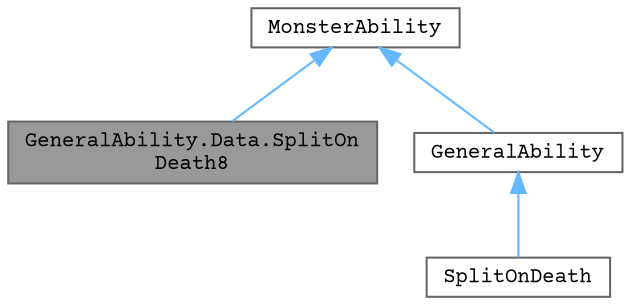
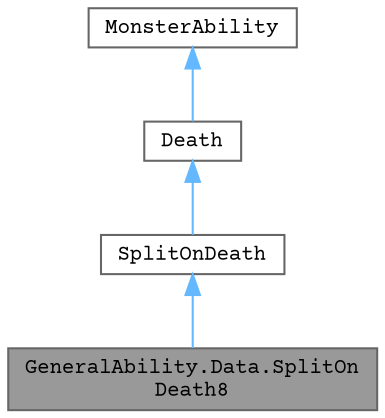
edge "GeneralAbility.Data.SplitOn Death8" -> "MonsterAbility": now "GeneralAbility.Data.SplitOn Death8" -> "SplitOnDeath"
node "GeneralAbility": label "GeneralAbility" -> "Death"
